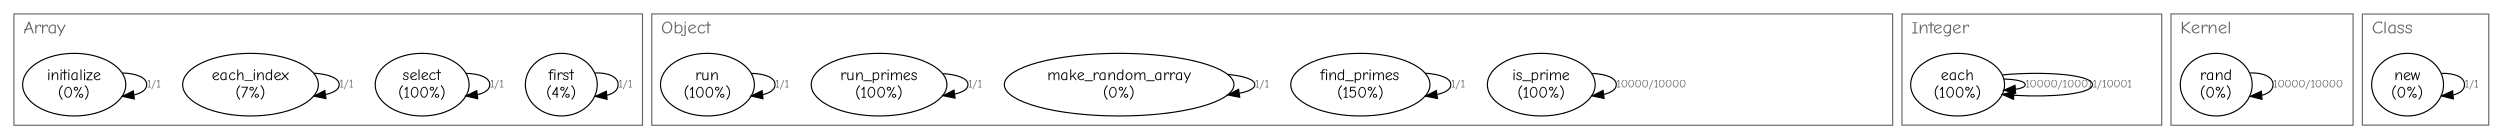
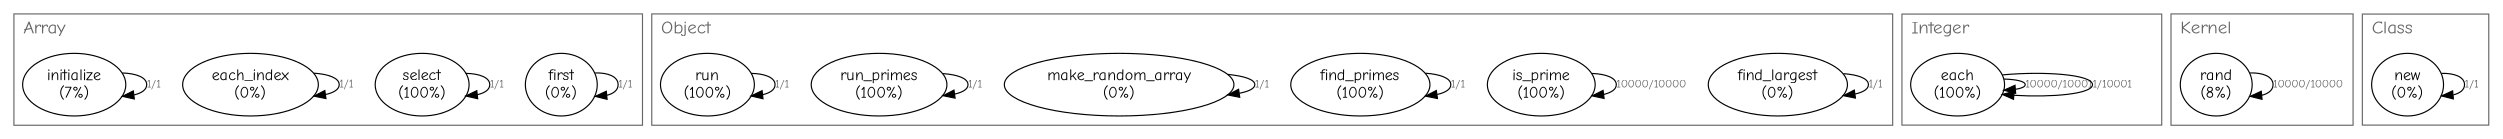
node "initialize (0%)": label "initialize (0%)" -> "initialize (7%)"
node "each_index (7%)": label "each_index (7%)" -> "each_index (0%)"
node "first (4%)": label "first (4%)" -> "first (0%)"
node "find_primes (150%)": label "find_primes (150%)" -> "find_primes (100%)"
node "find_largest (0%)": added
node "rand (0%)": label "rand (0%)" -> "rand (8%)"
